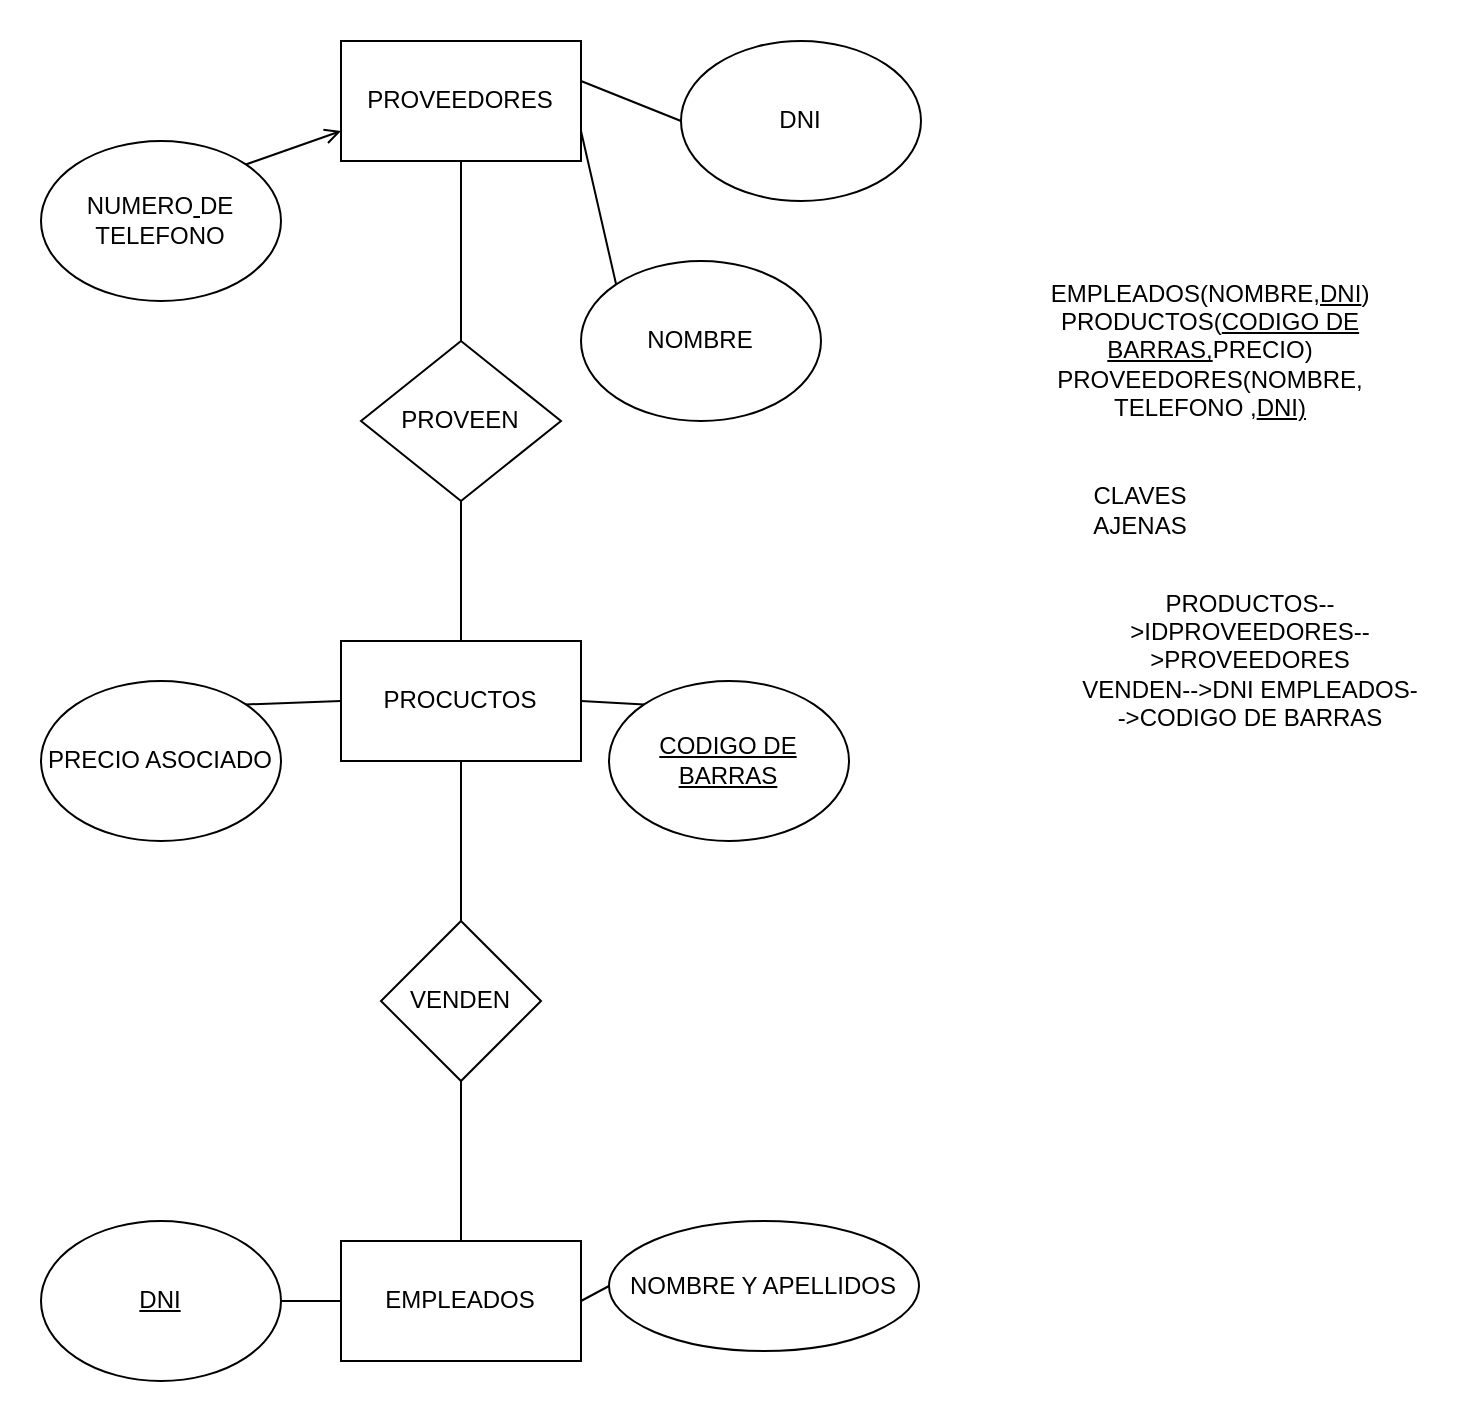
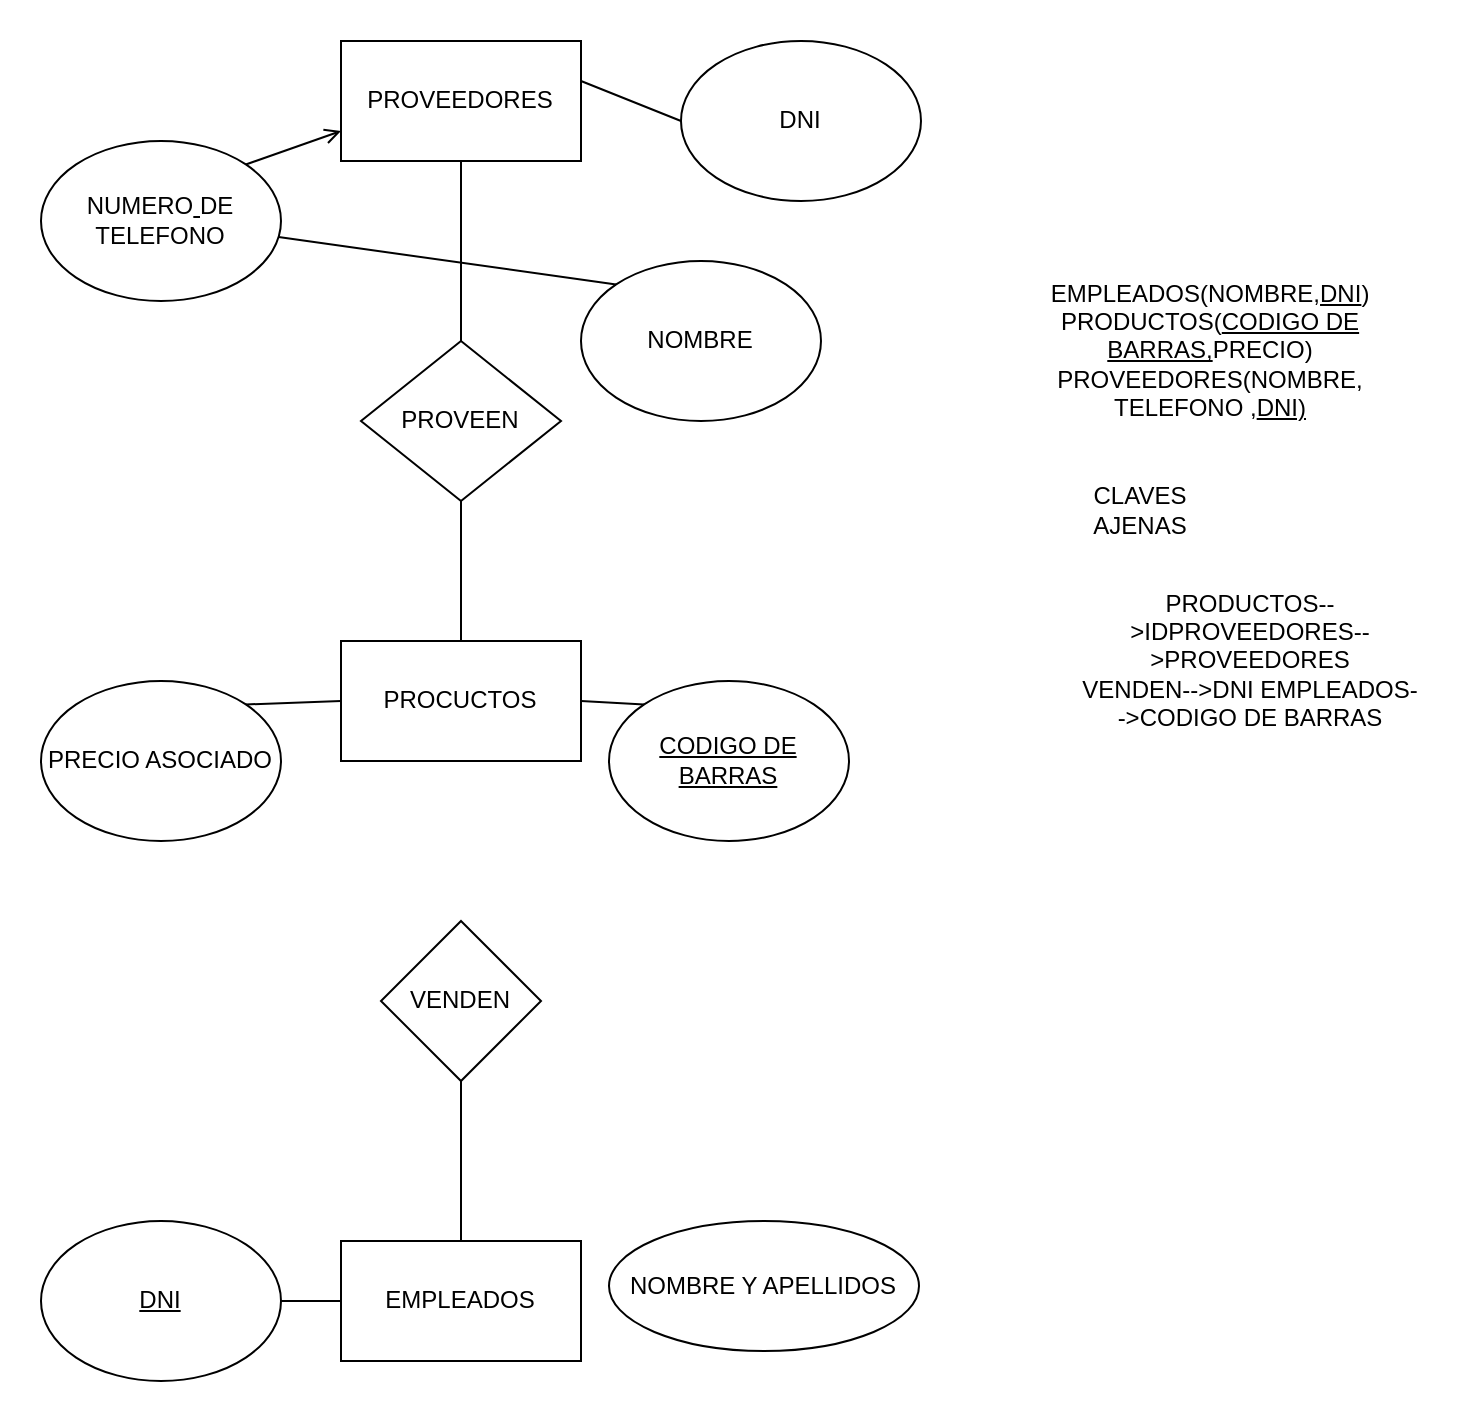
edge "PROVEEDORES" -- "NOMBRE": now "NUMERO DE TELEFONO" -- "NOMBRE"
edge "PROCUCTOS" -- "VENDEN": removed
edge "NOMBRE Y APELLIDOS" -- "EMPLEADOS": removed
